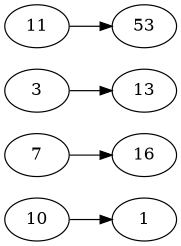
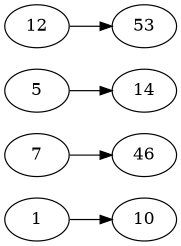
node "11": label "11" -> "12"
node "3": label "3" -> "5"
node "13": label "13" -> "14"
node "16": label "16" -> "46"
edge "10" -> "1": reversed
